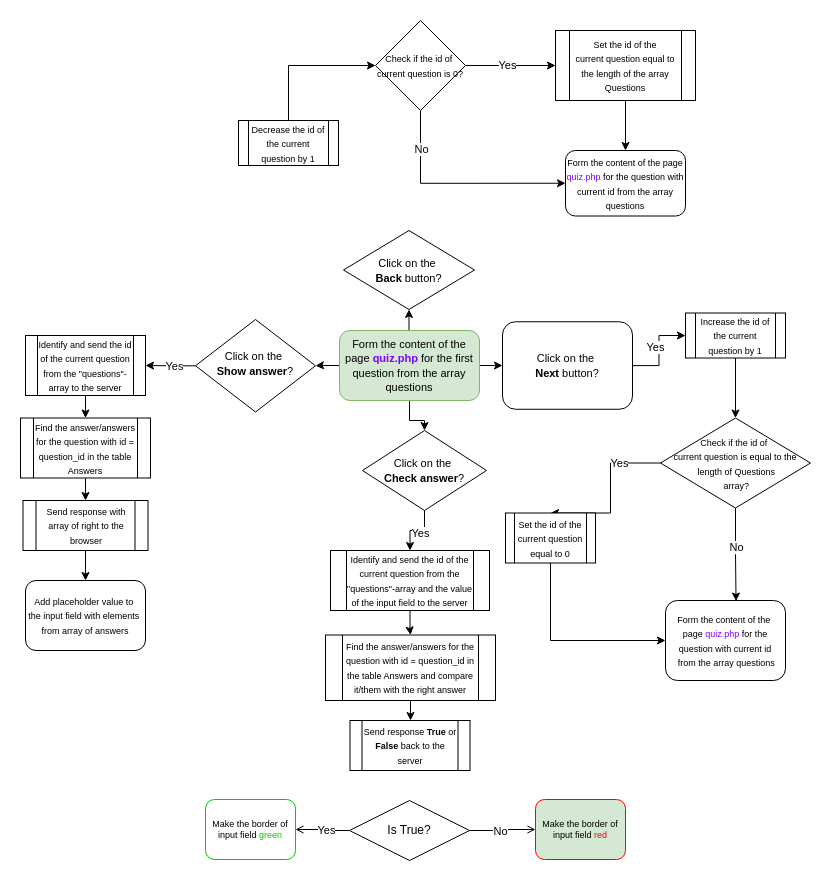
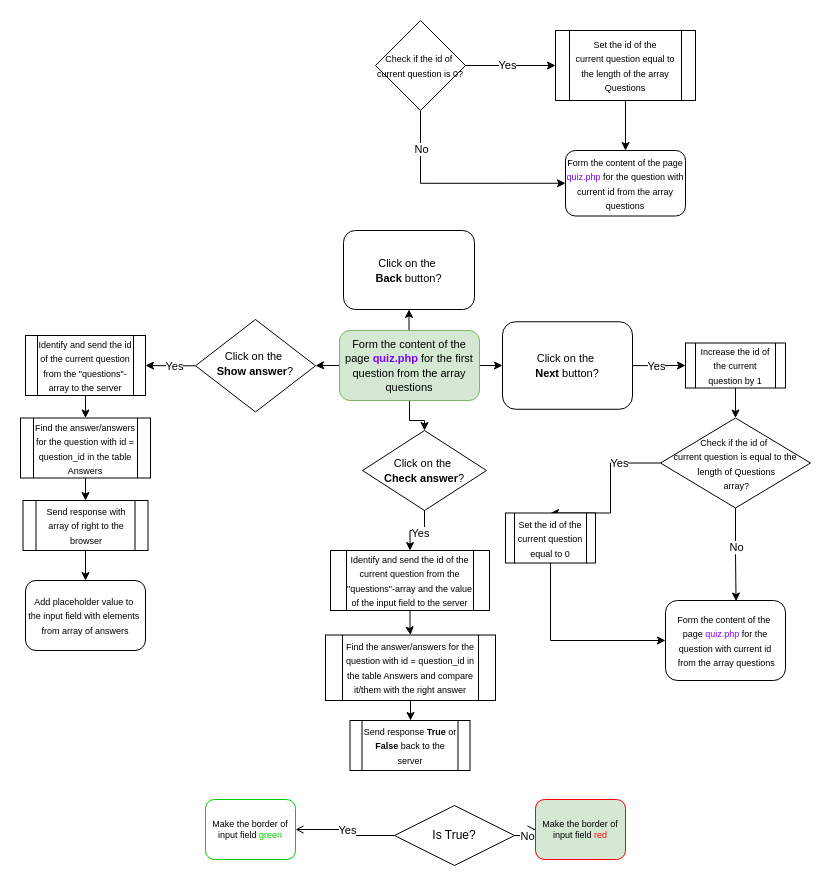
edge "Decrease the id of the current question by 1" -> "Check if the id of current question is 0?": removed
node "Decrease the id of the current question by 1": removed
node "Click on the Back button?": shape diamond -> rounded rectangle
node "Increase the id of the current question by 1": moved (736, 336) -> (736, 366)
node "Is True?": moved (410, 831) -> (455, 836)
